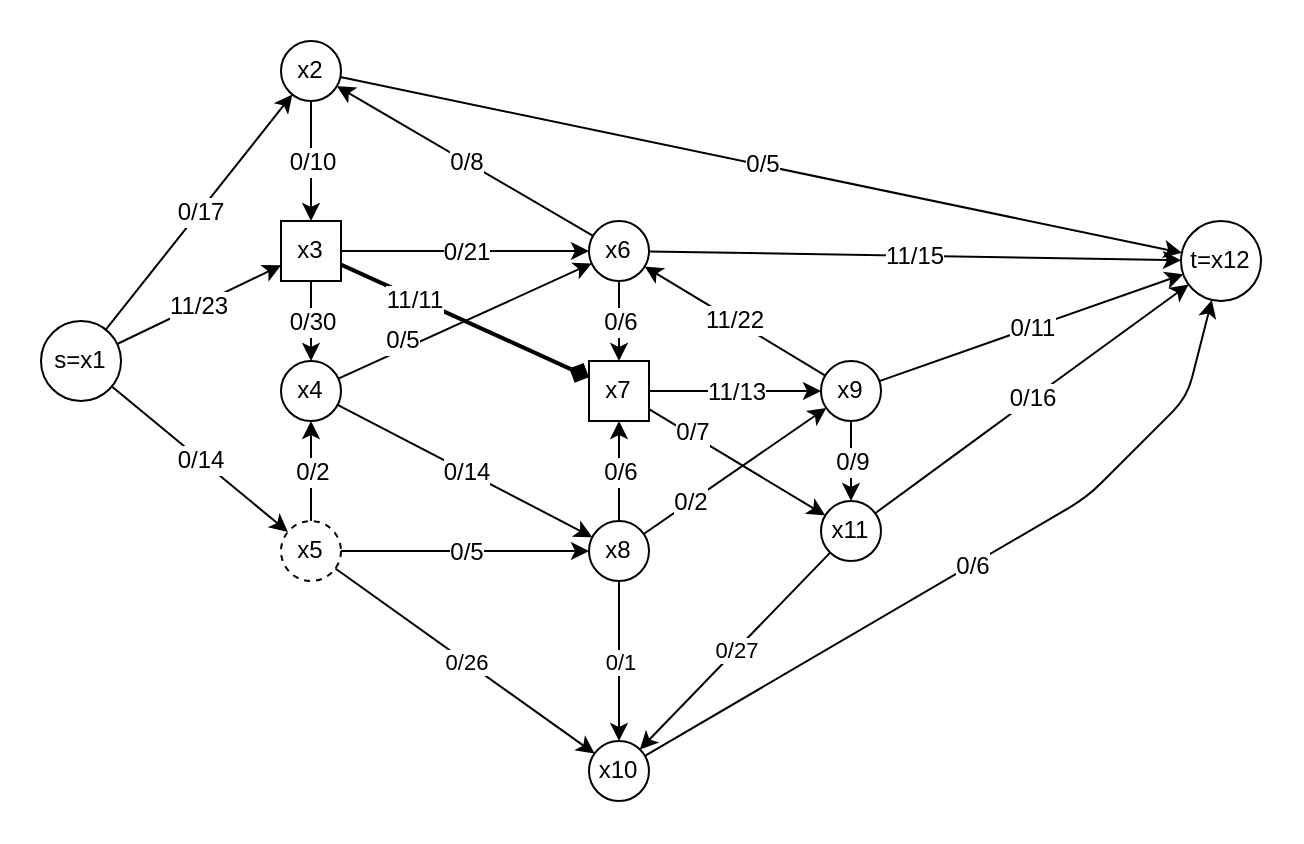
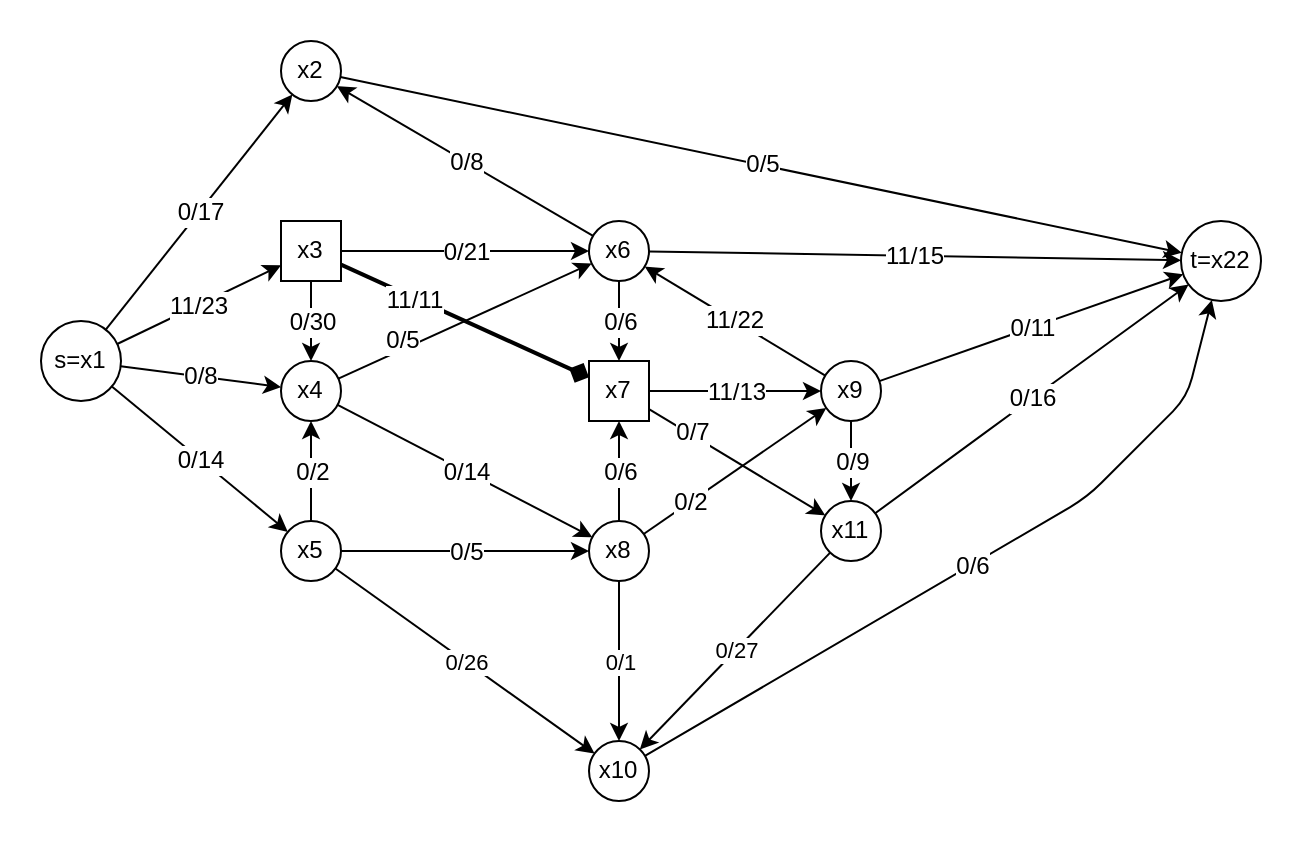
edge "x2" -> "x3": removed, label "0/10"
node "t=x12": label "t=x12" -> "t=x22"
edge "s=x1" -> "x4": added, label "0/8"
node "x5": style dashed -> solid
